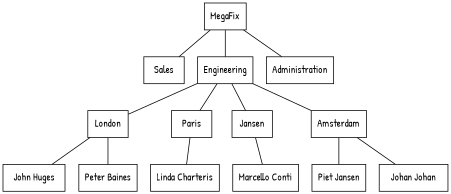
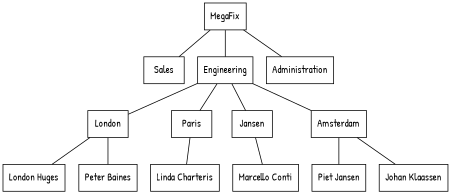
node "John Huges": label "John Huges" -> "London Huges"
node "Johan Johan": label "Johan Johan" -> "Johan Klaassen"
